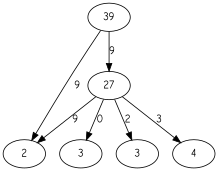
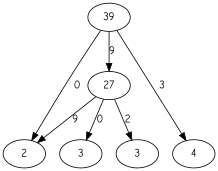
edge "39" -> "2": label "9" -> "0"
edge "27" -> "4": now "39" -> "4"
